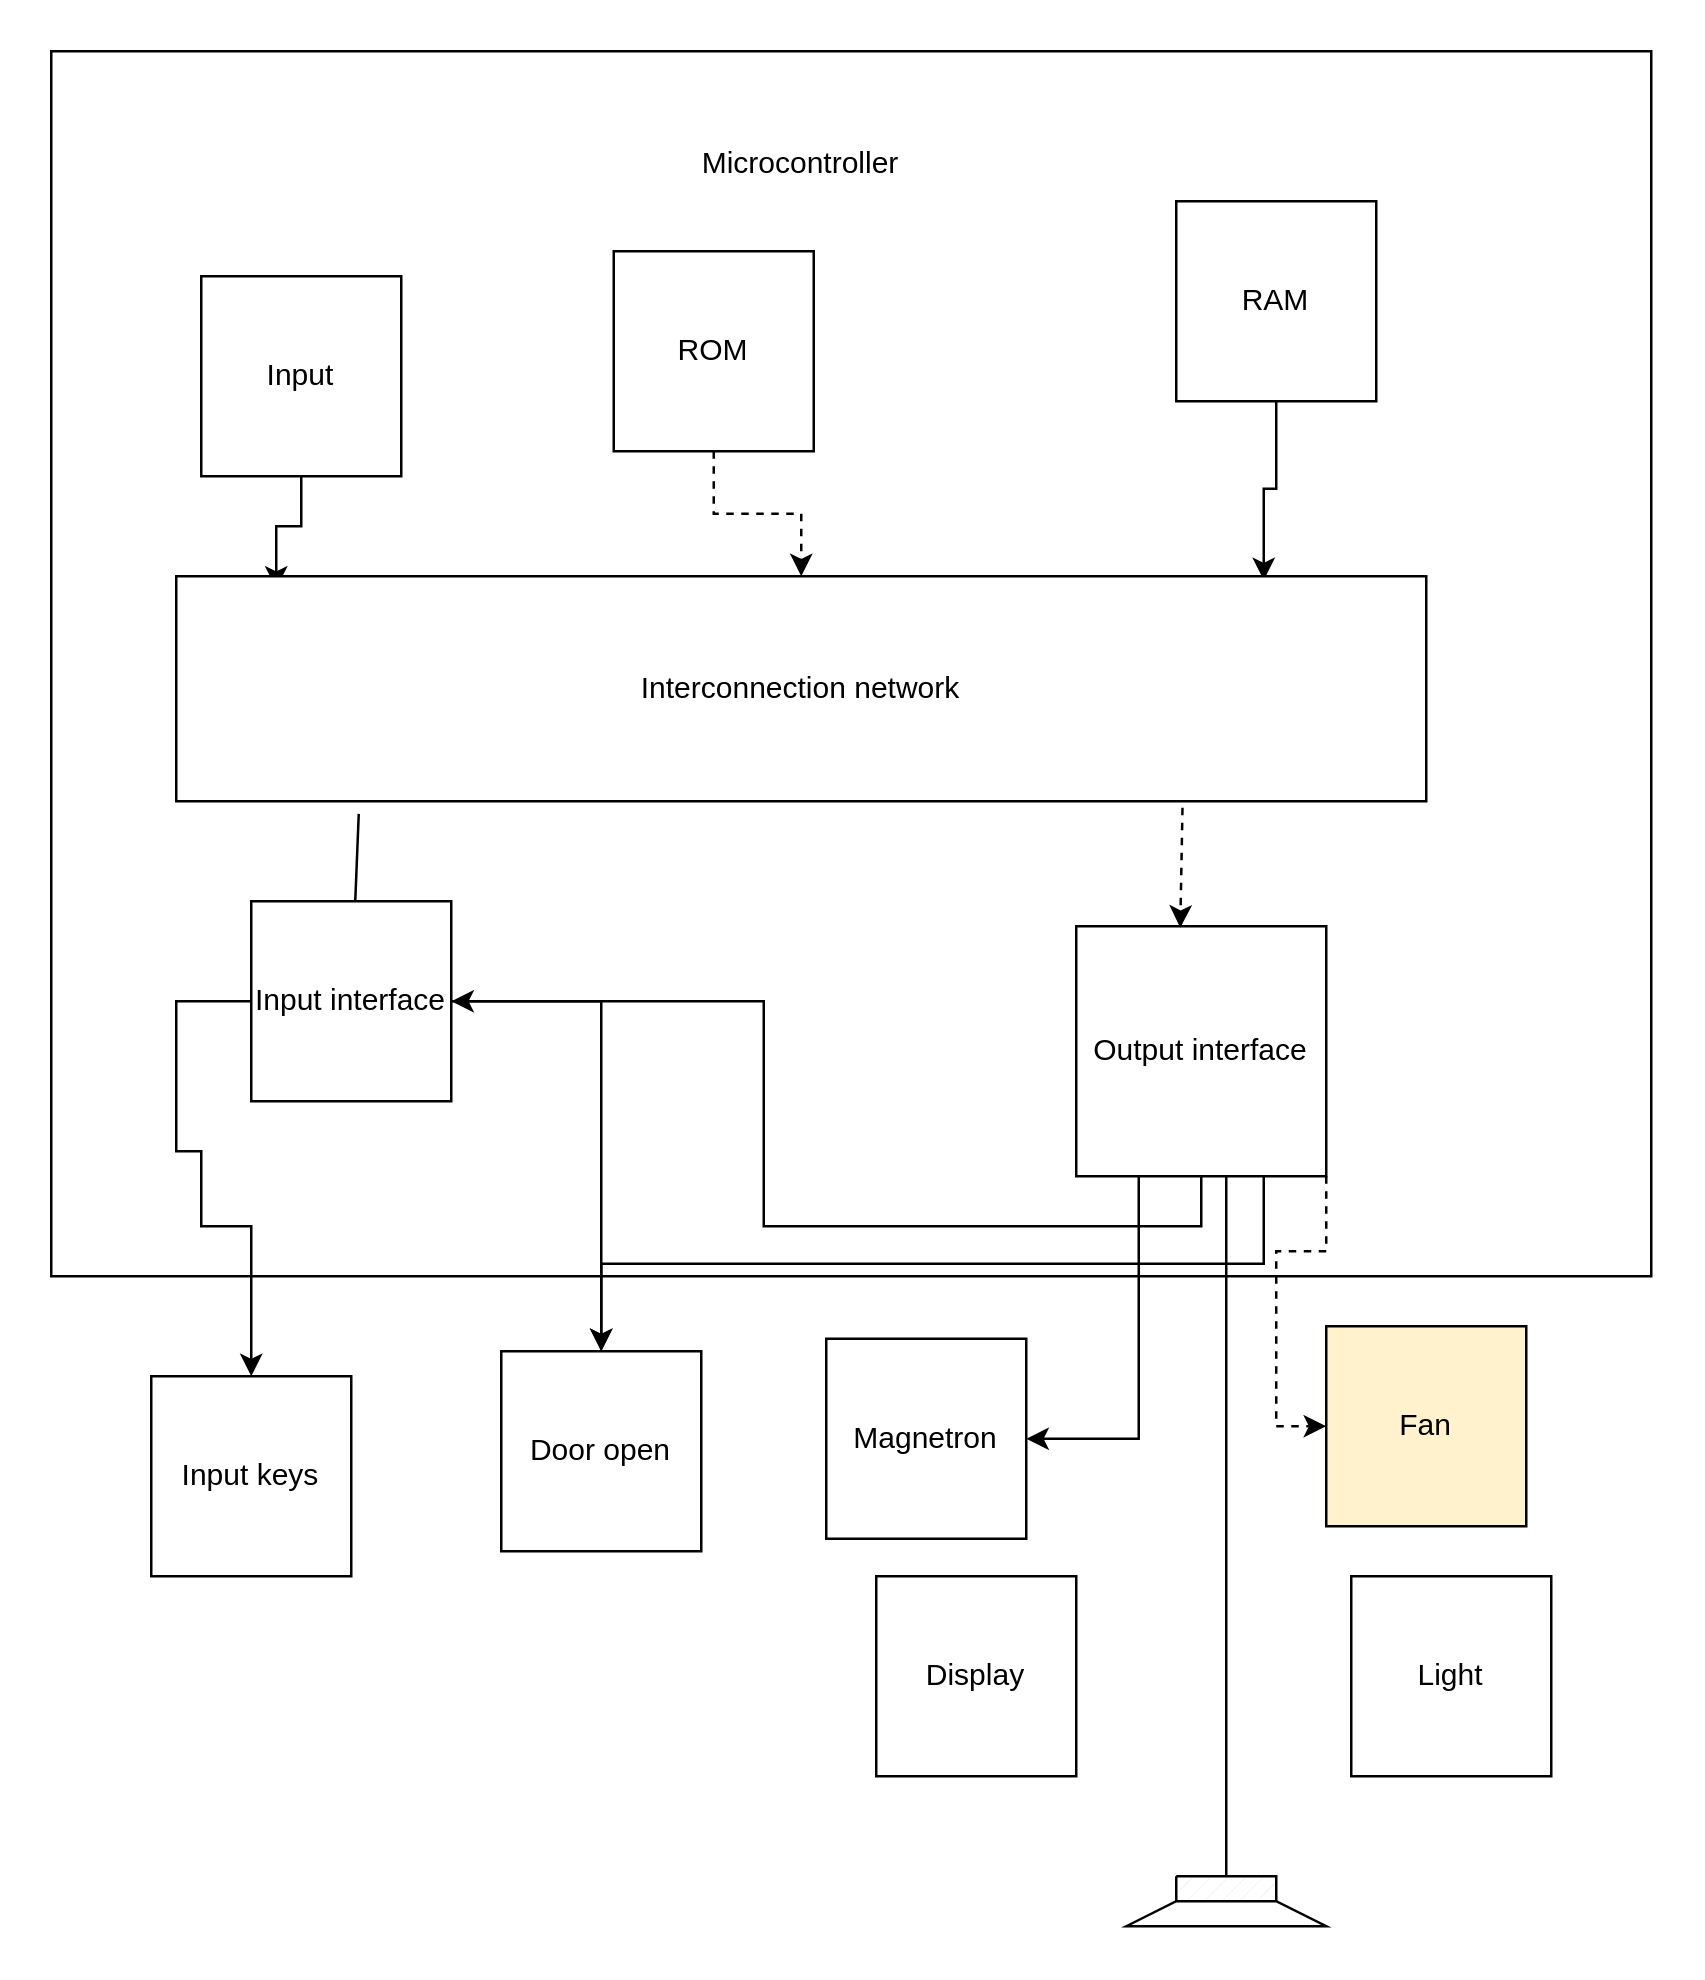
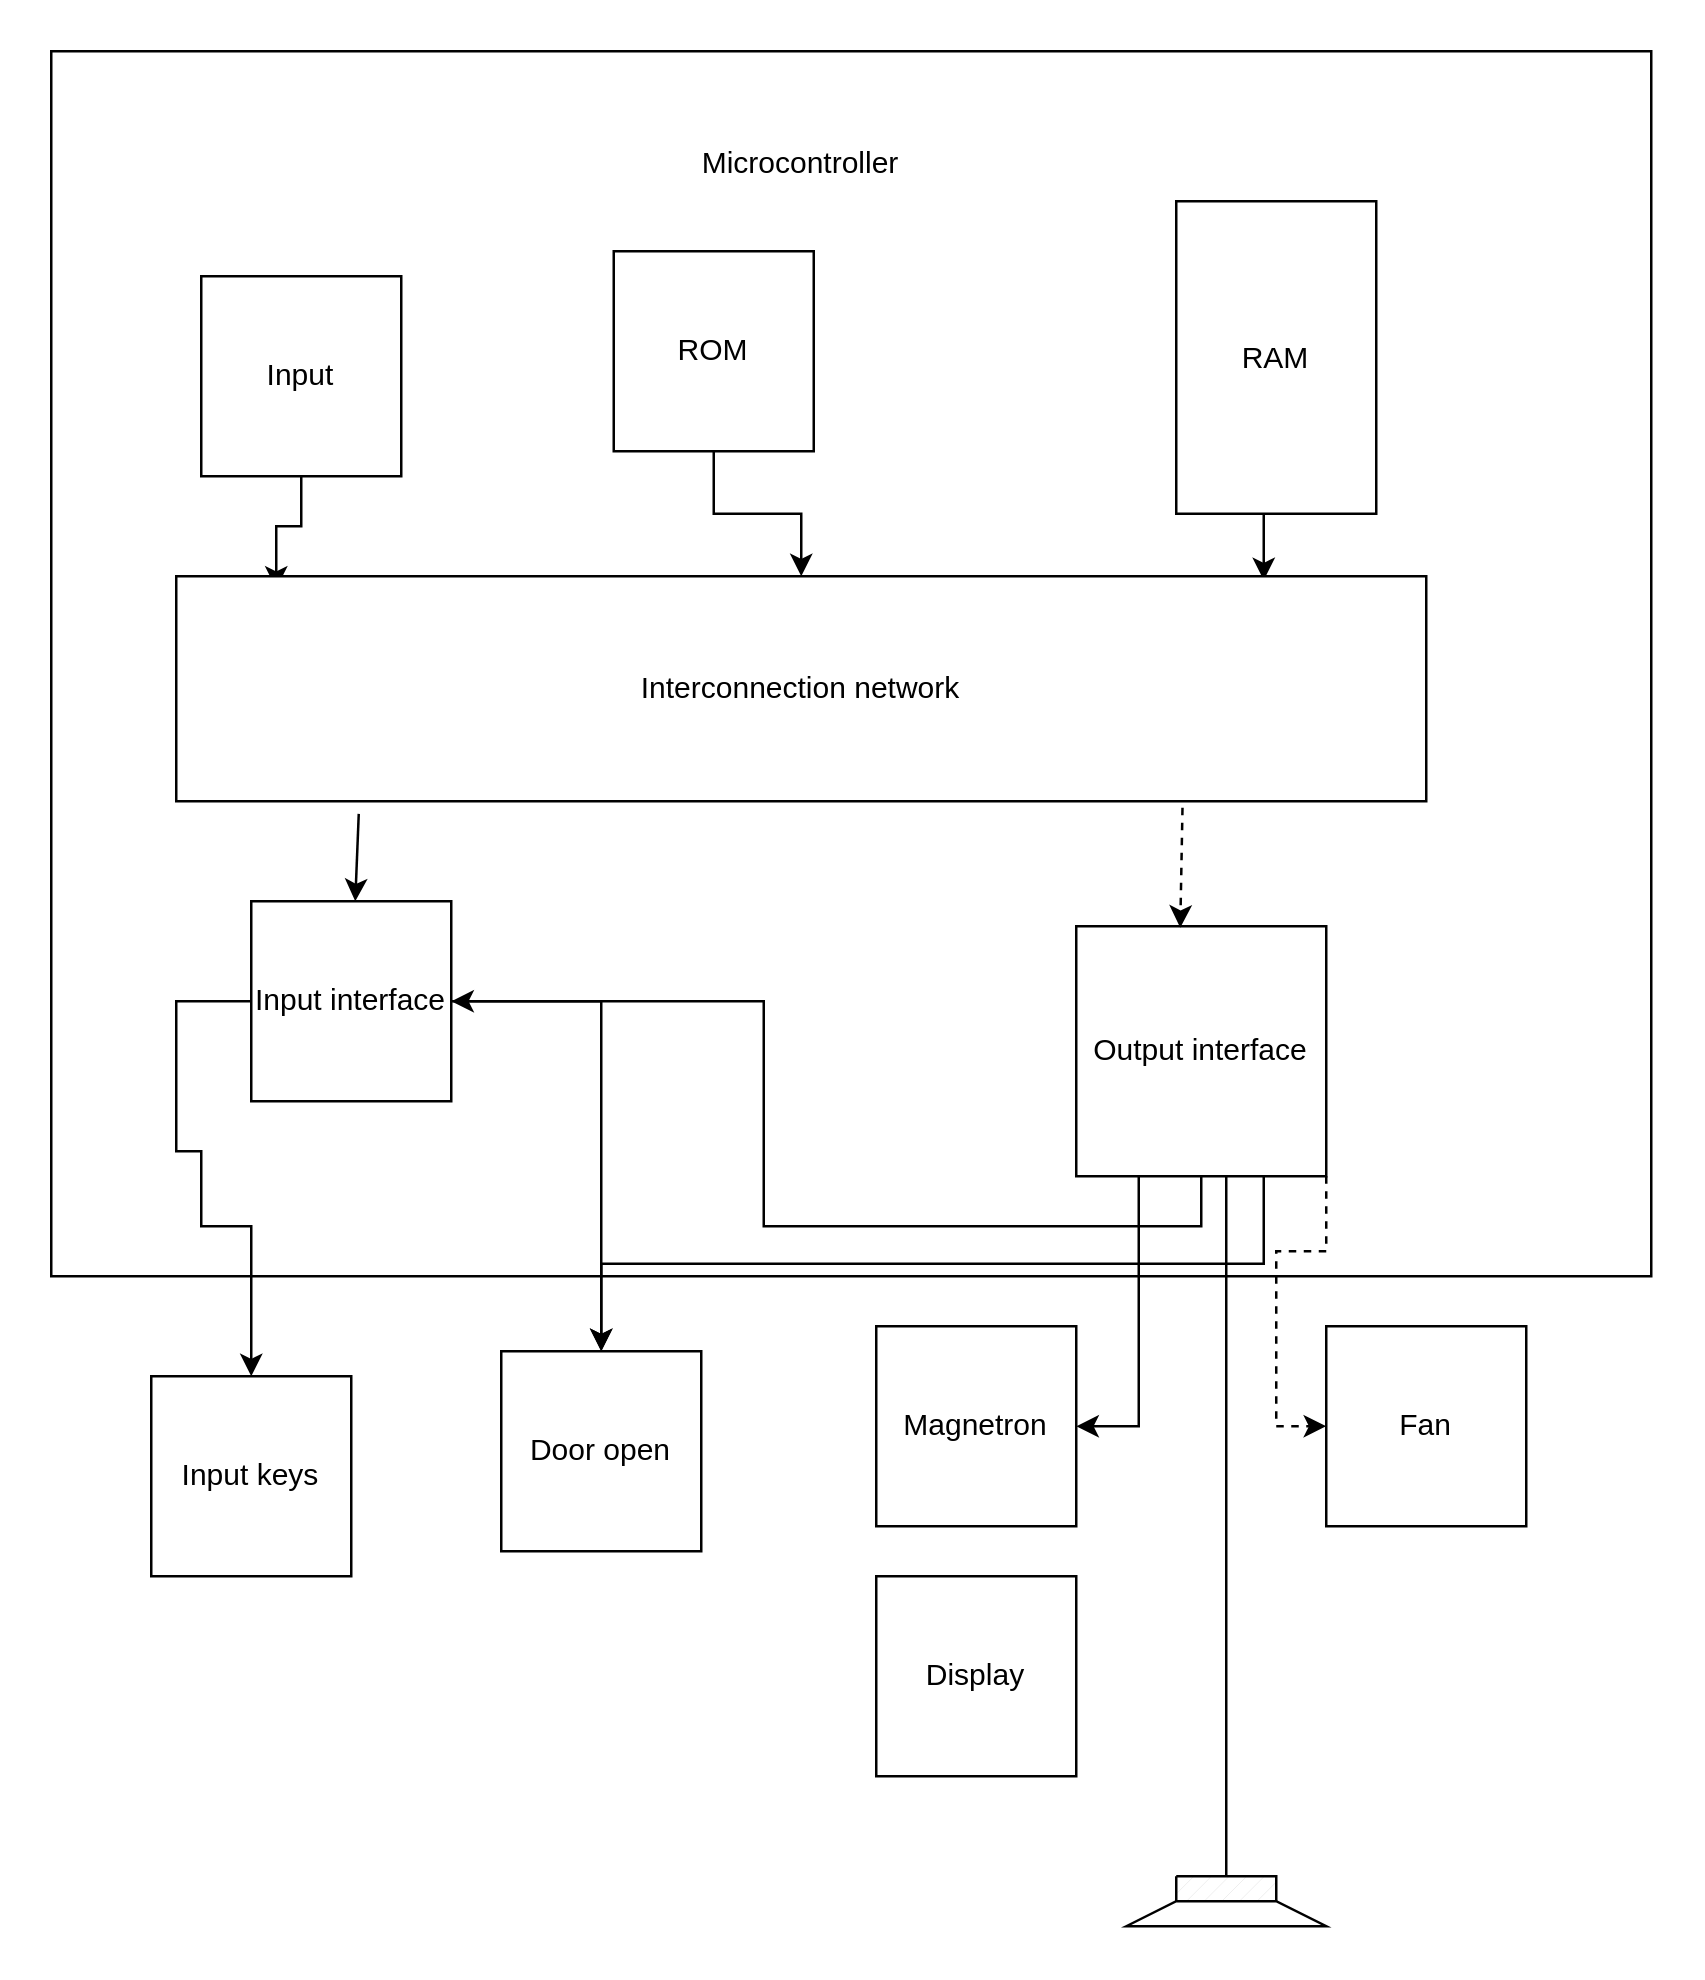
node "RAM": size 200x200 -> 200x313
edge "ROM" -> "Interconnection network": style dashed -> solid
edge "Interconnection network" -- "Input interface": arrowhead none -> classic
node "Fan": fillcolor #fff2cc -> #ffffff
node "Magnetron": moved (926, 1439) -> (976, 1426)
node "Light": removed
